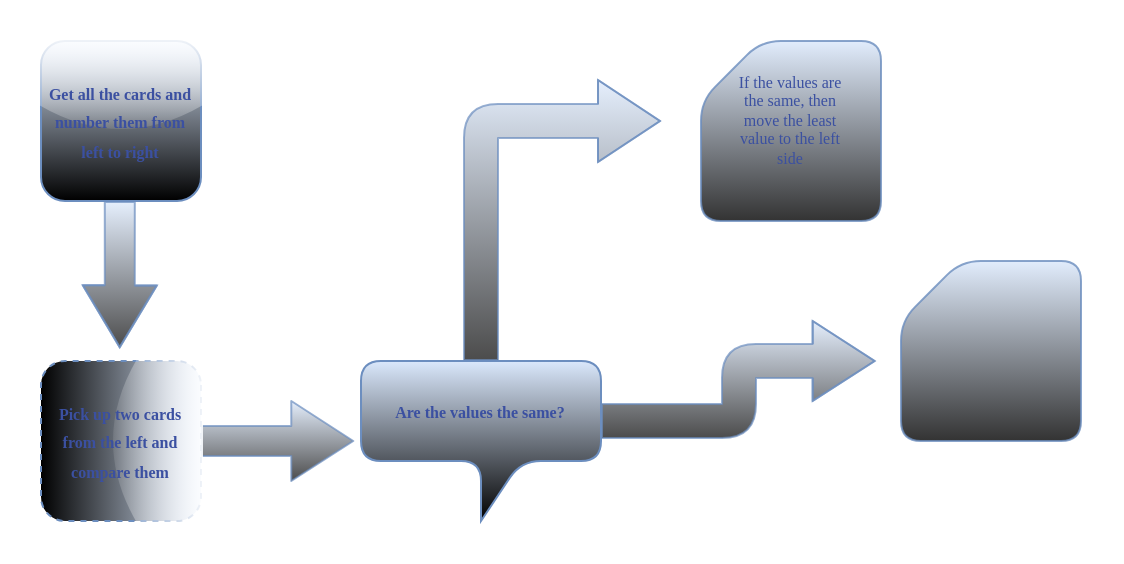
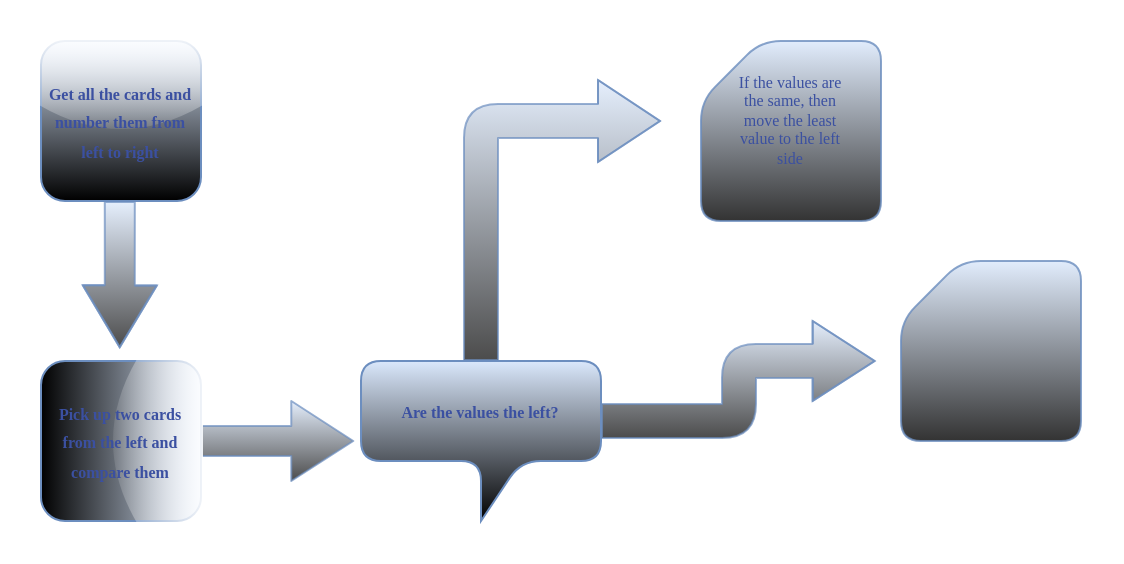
node "Are the values the same?": label "Are the values the same?" -> "Are the values the left?"
node "Pick up two cards from the left and compare them": style dashed -> solid
